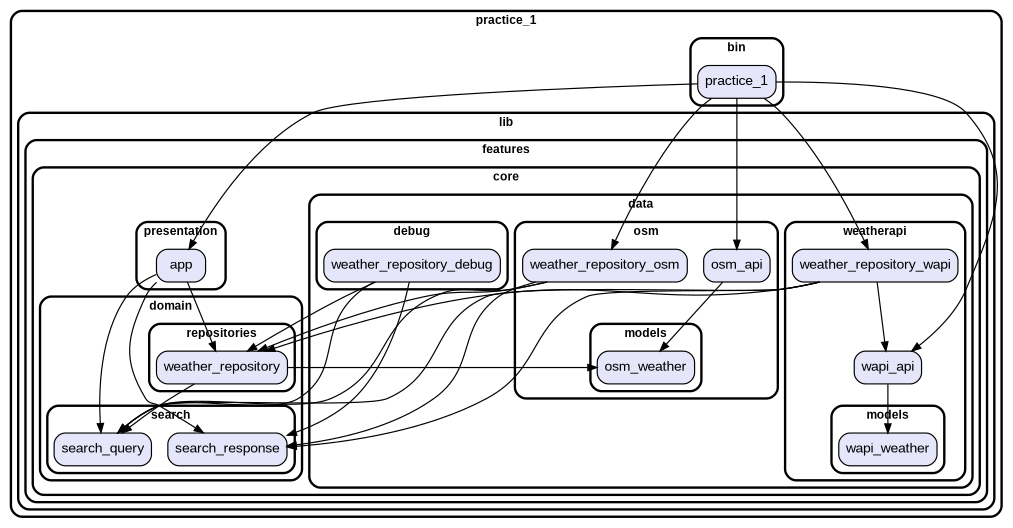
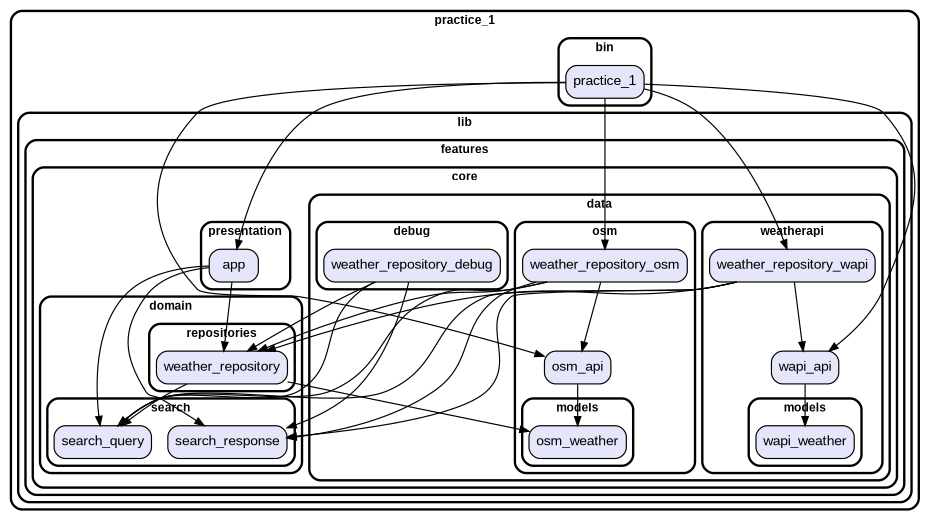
edge "weather_repository_osm" -> "osm_api": added
